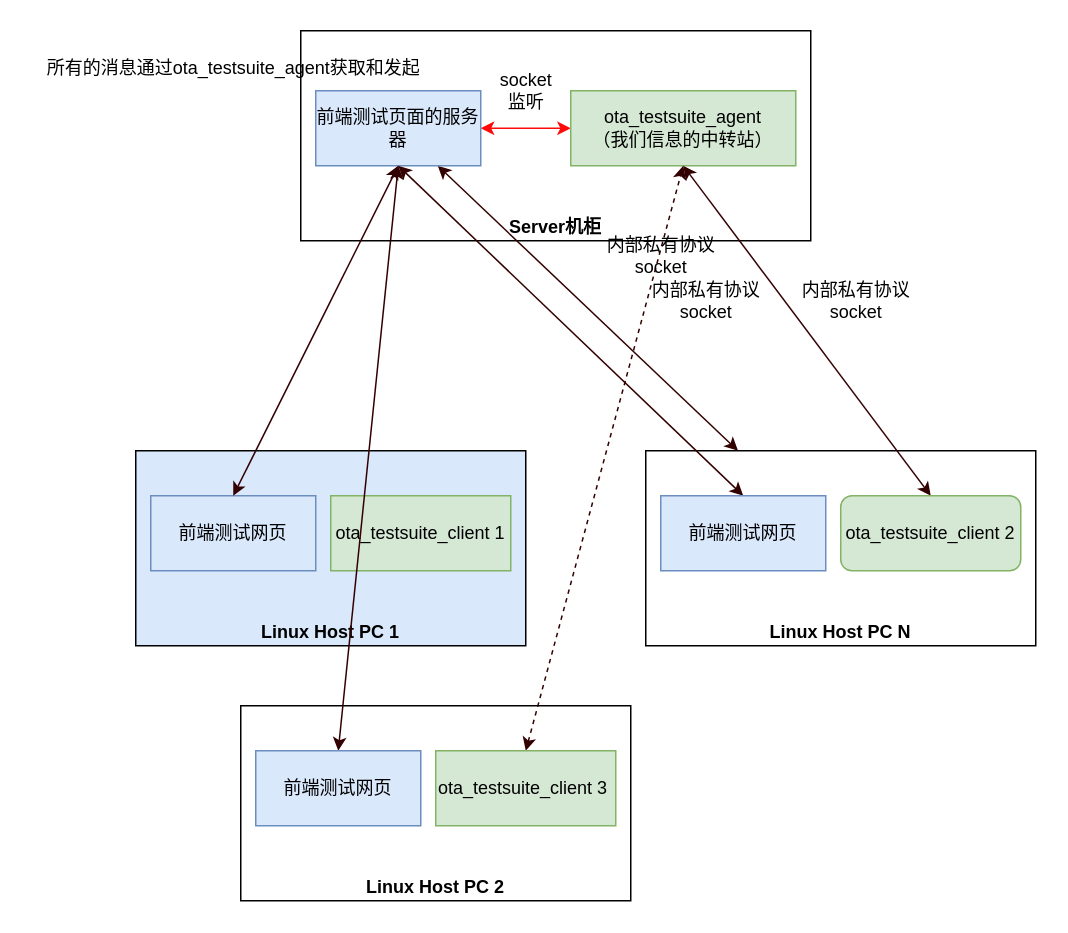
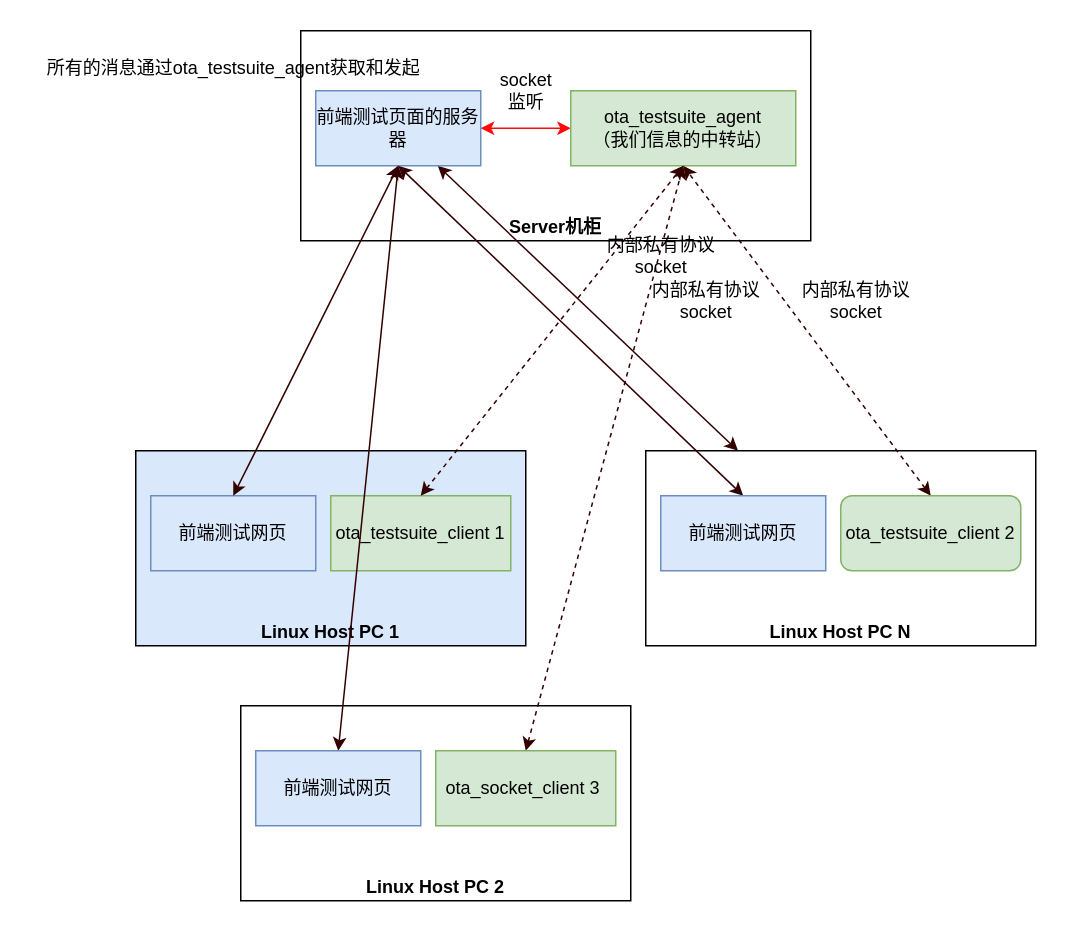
edge "ota_testsuite_agent （我们信息的中转站）" -- "ota_testsuite_client 2": style solid -> dashed
edge "ota_testsuite_agent （我们信息的中转站）" -- "ota_testsuite_client 1": added
node "ota_testsuite_client 3": label "ota_testsuite_client 3" -> "ota_socket_client 3"
